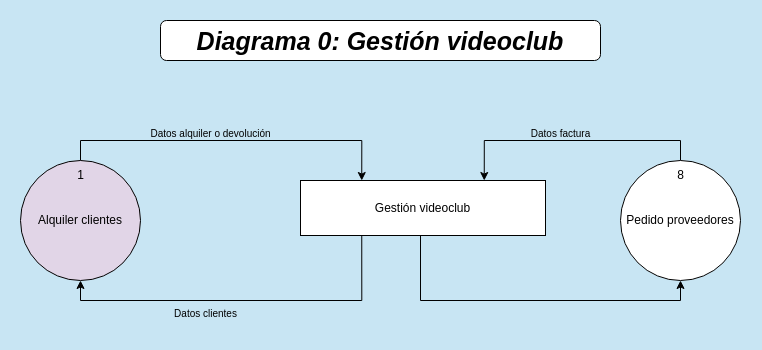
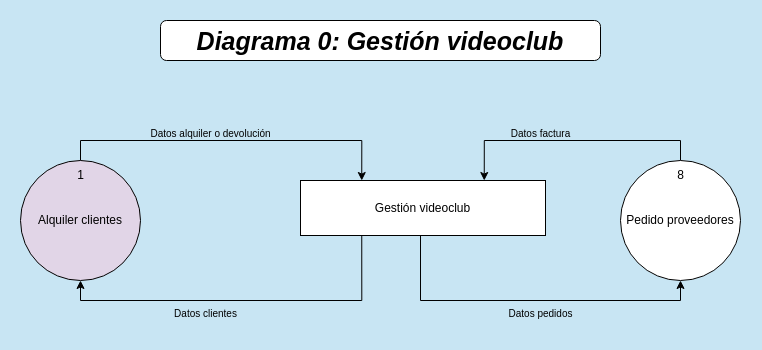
node "Datos factura": moved (561, 134) -> (541, 134)
node "Datos pedidos": added
